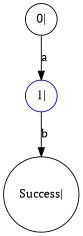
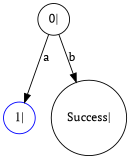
edge "1|" -> "Success|": now "0|" -> "Success|"
